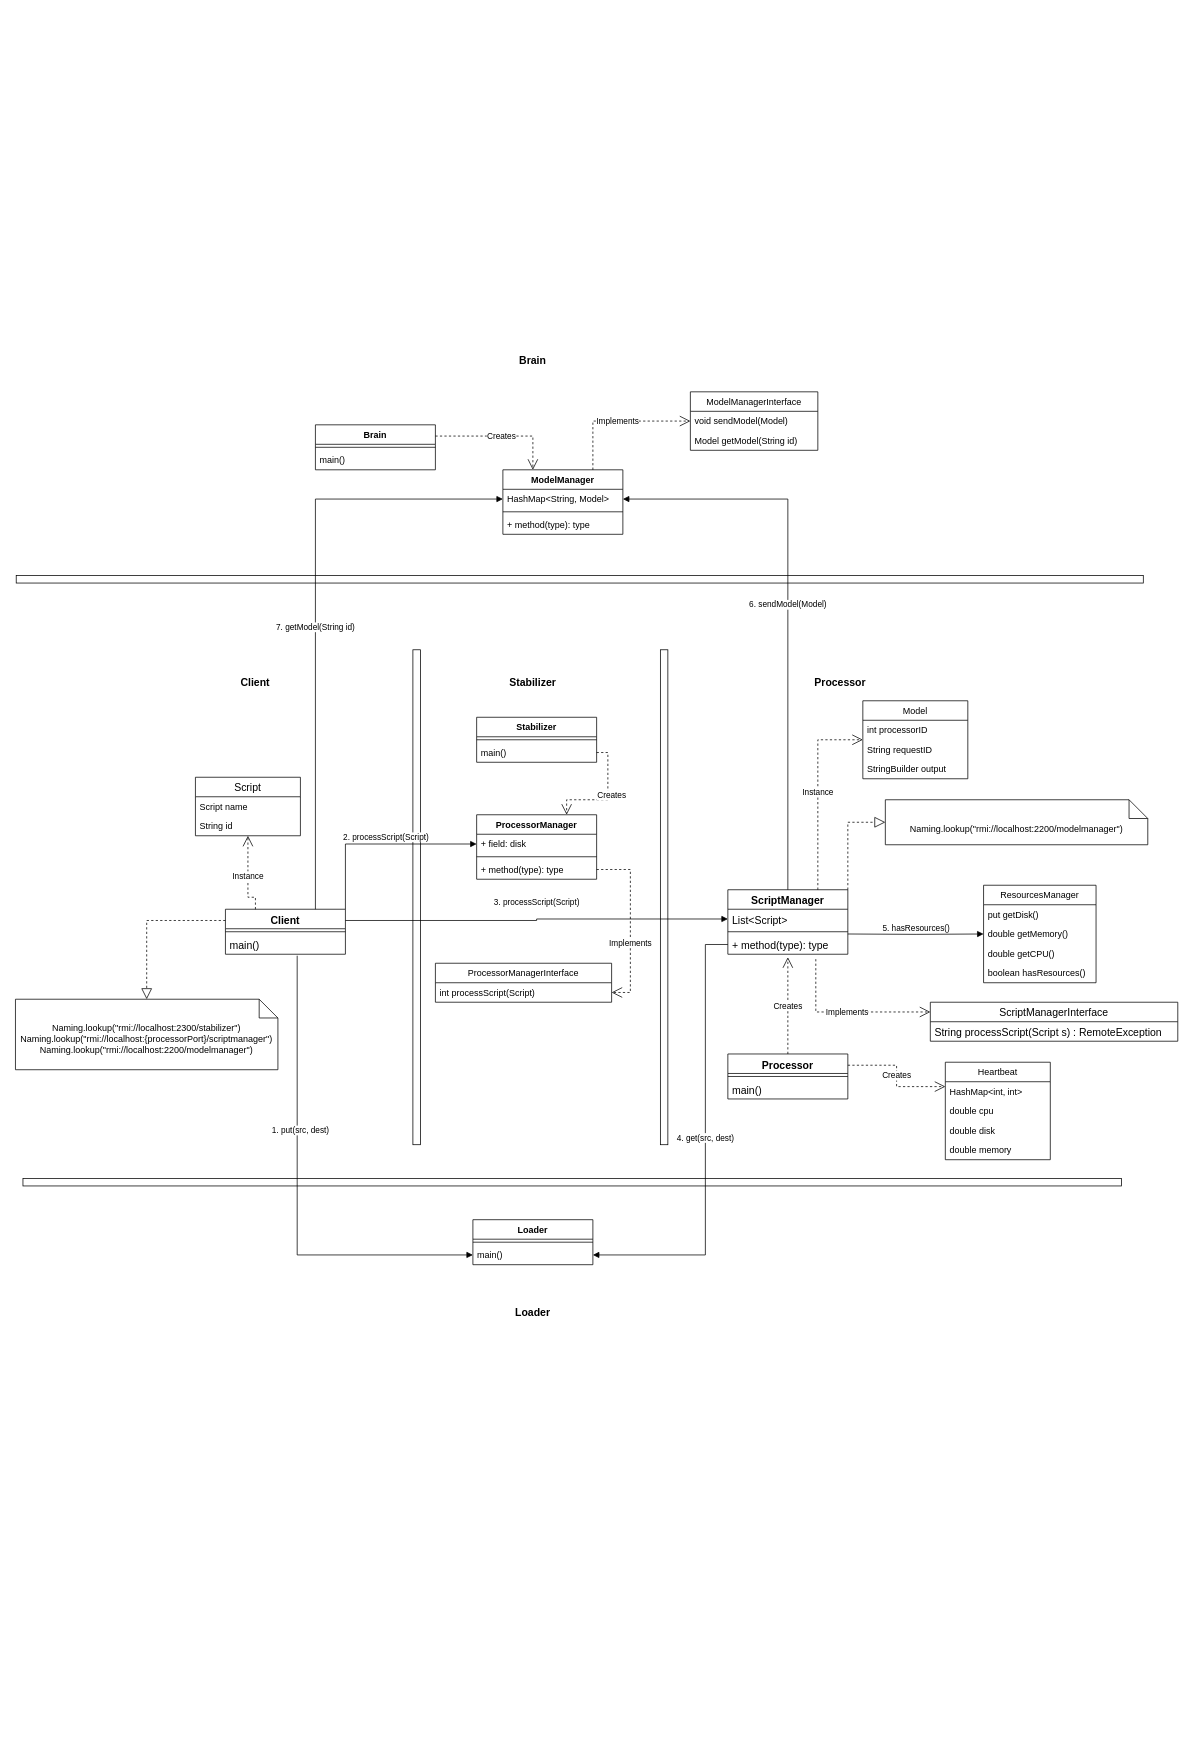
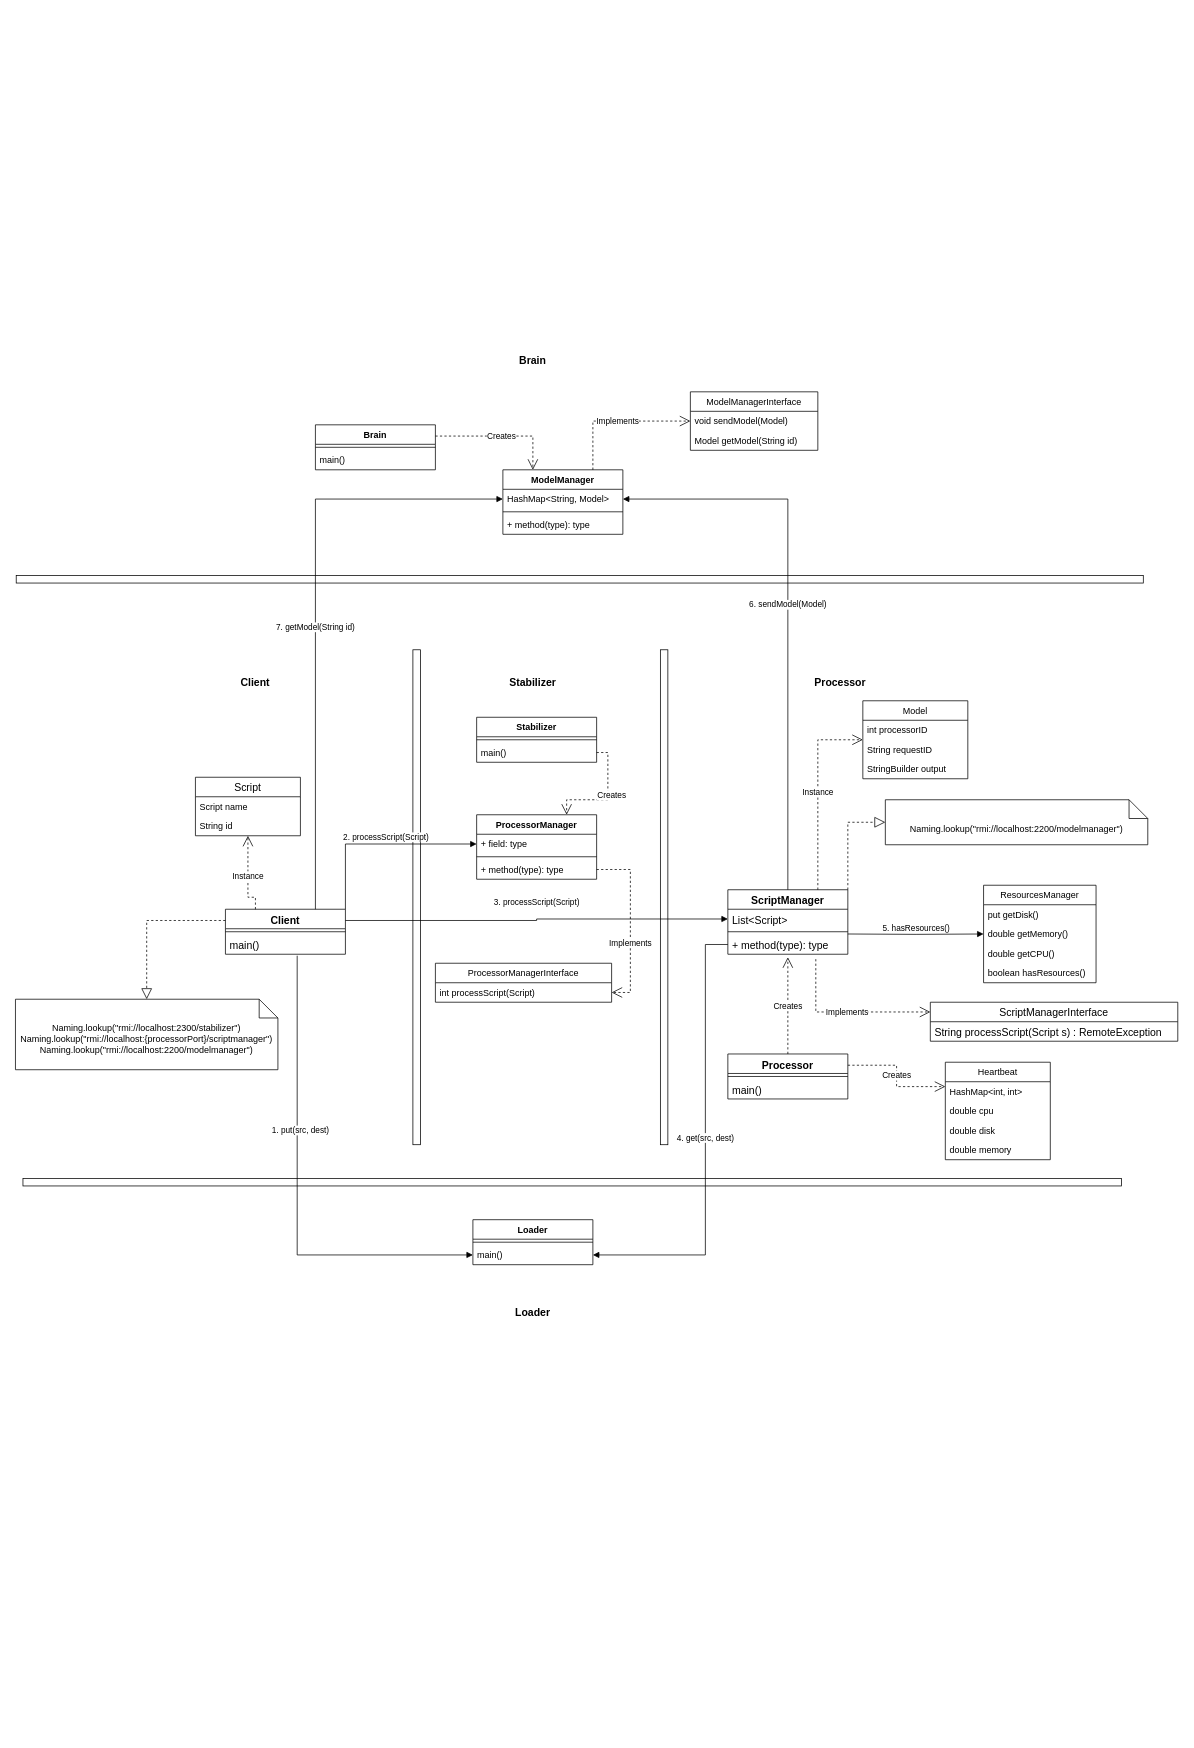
node "+ field: disk": label "+ field: disk" -> "+ field: type"
